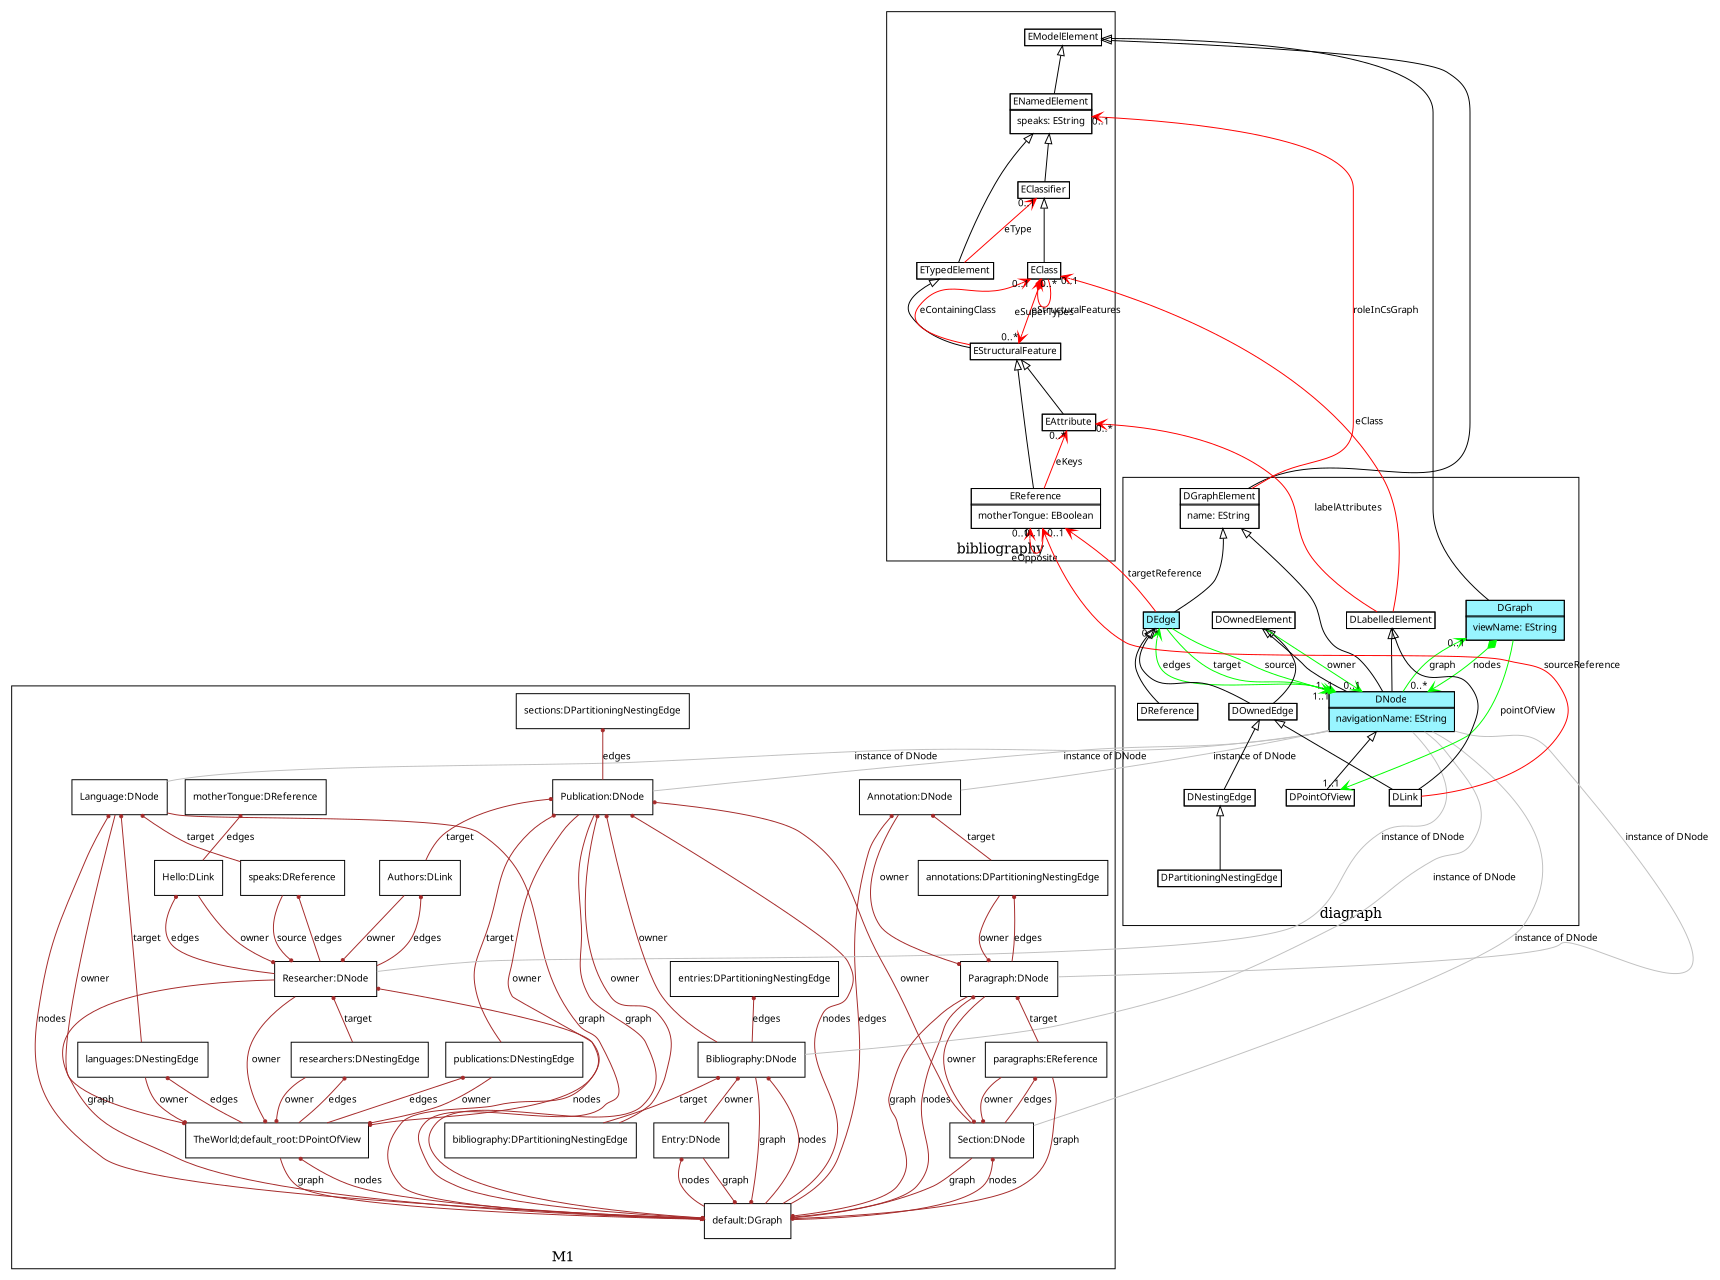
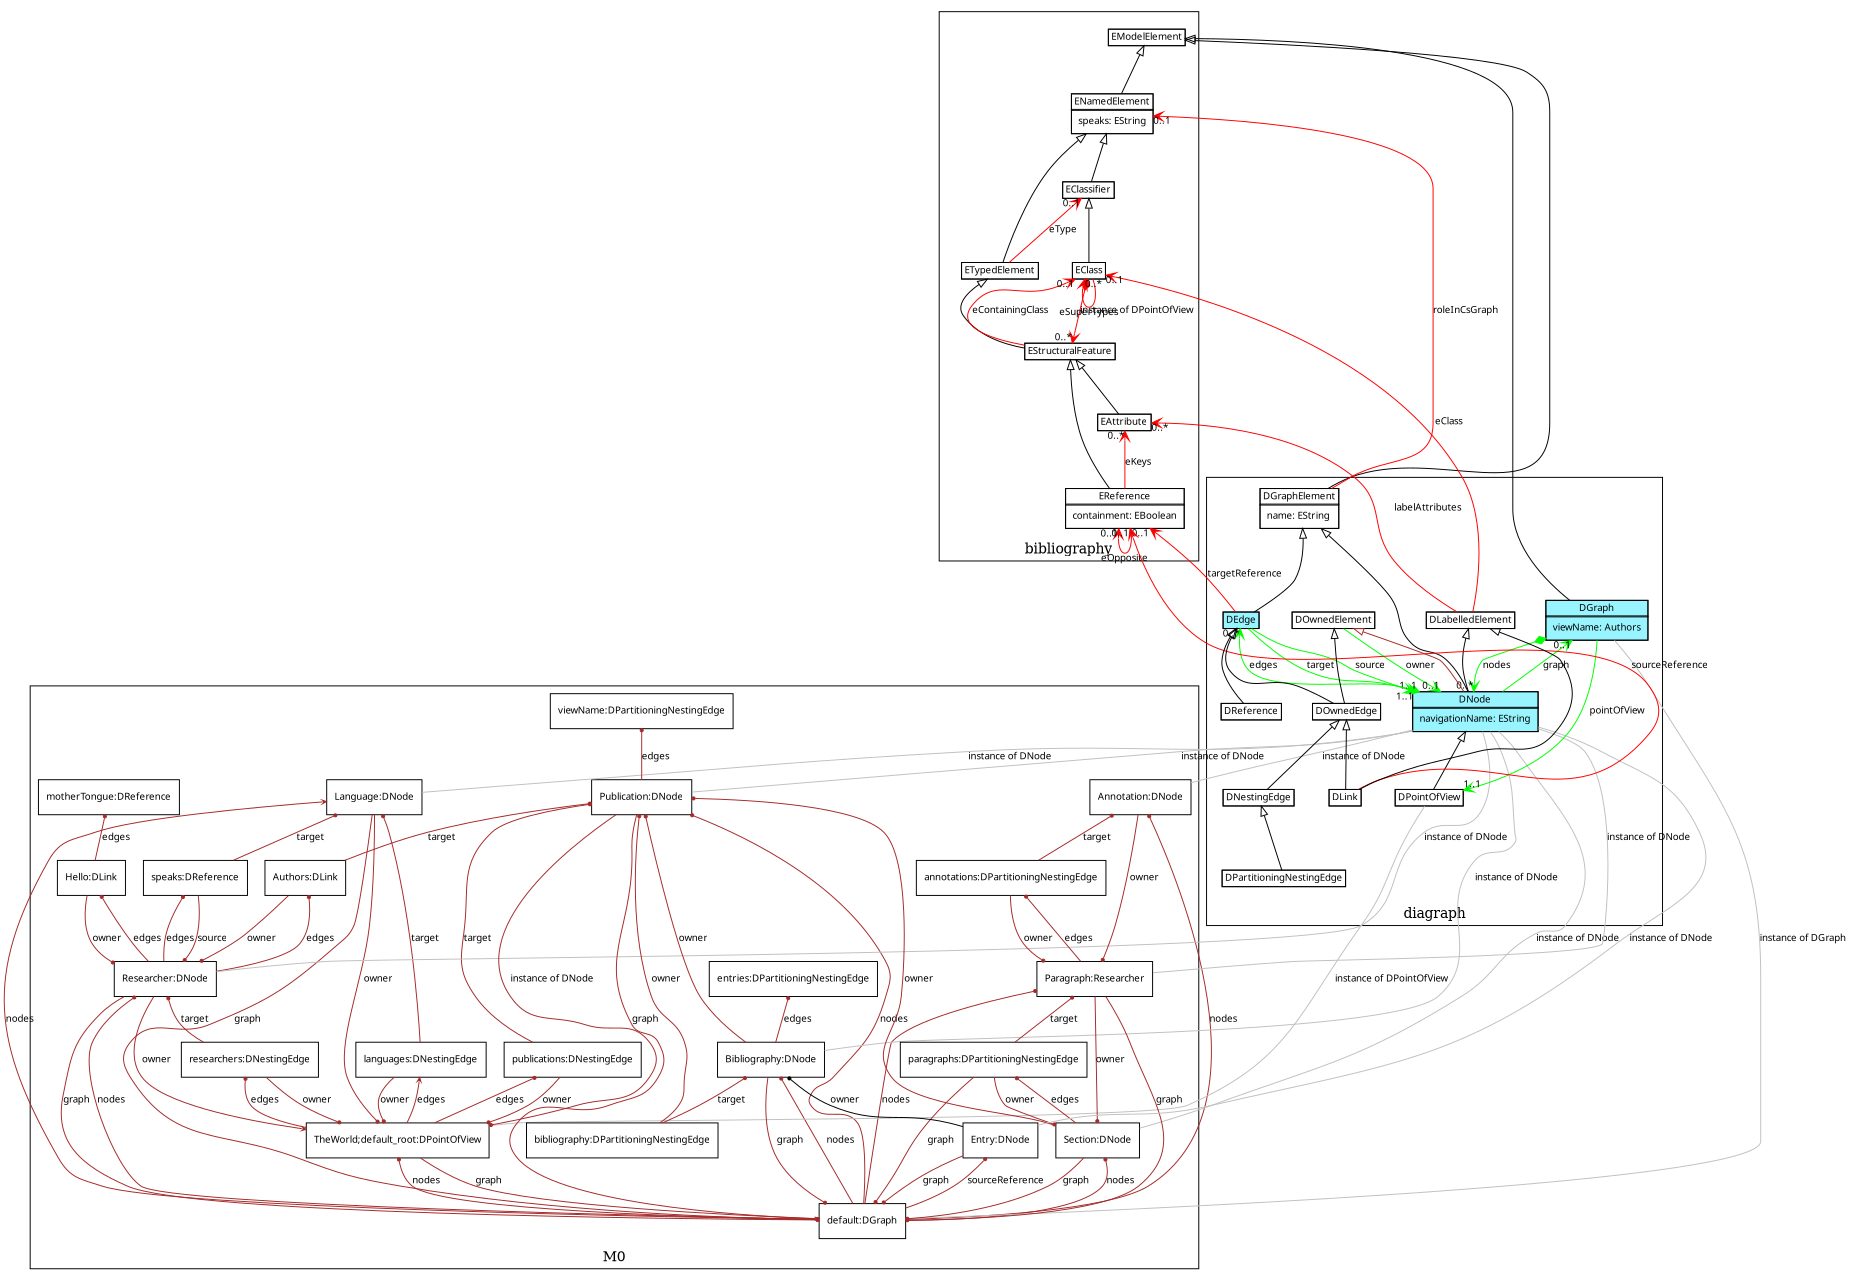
edge "EClass" -- "EStructuralFeature": label "eStructuralFeatures" -> "instance of DPointOfView   "
node "EReference": text "motherTongue: EBoolean" -> "containment: EBoolean"
node "DGraph": text "viewName: EString" -> "viewName: Authors"
edge "DNode" -> "DOwnedElement": color black -> brown
node "sections:DPartitioningNestingEdge": label "sections:DPartitioningNestingEdge" -> "viewName:DPartitioningNestingEdge"
edge "Publication:DNode" -> "TheWorld;default_root:DPointOfView": label "owner" -> "instance of DNode   "
node "Paragraph:DNode": label "Paragraph:DNode" -> "Paragraph:Researcher"
edge "DNode" -- "Entry:DNode": added, label "instance of DNode"
edge "default:DGraph" -> "Annotation:DNode": label "edges" -> "nodes"
edge "Researcher:DNode" -> "TheWorld;default_root:DPointOfView": arrowhead dot -> vee
node "paragraphs:EReference": label "paragraphs:EReference" -> "paragraphs:DPartitioningNestingEdge"
edge "Entry:DNode" -> "Bibliography:DNode": color brown -> black
edge "TheWorld;default_root:DPointOfView" -> "languages:DNestingEdge": arrowhead dot -> vee
edge "DPointOfView" -- "TheWorld;default_root:DPointOfView": added, label "instance of DPointOfView"
edge "DGraph" -- "default:DGraph": added, label "instance of DGraph"
edge "default:DGraph" -> "Entry:DNode": label "nodes" -> "sourceReference"
edge "default:DGraph" -> "Language:DNode": arrowhead dot -> vee
cluster "M1": label "M1" -> "M0"
